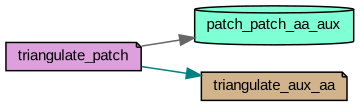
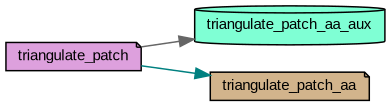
node "patch_patch_aa_aux": label "patch_patch_aa_aux" -> "triangulate_patch_aa_aux"
node "triangulate_aux_aa": label "triangulate_aux_aa" -> "triangulate_patch_aa"
